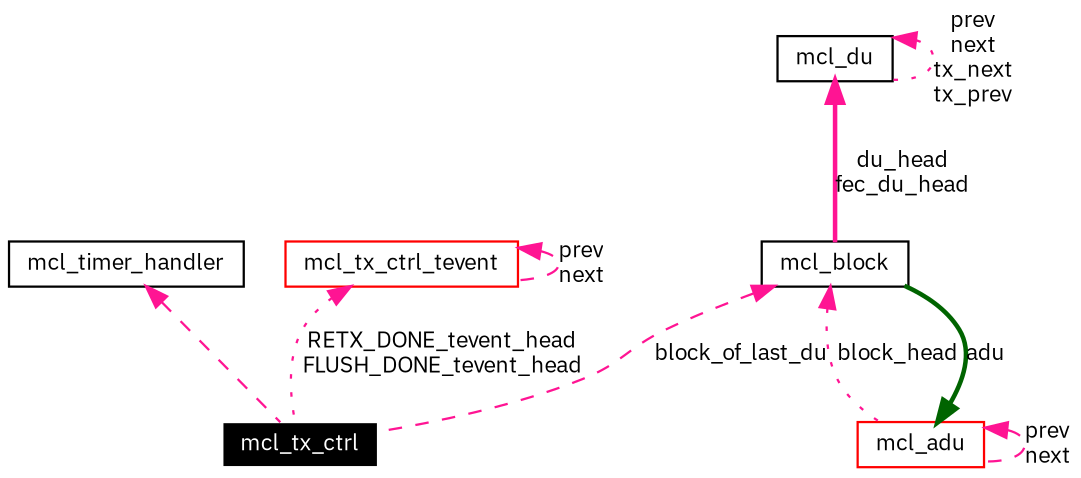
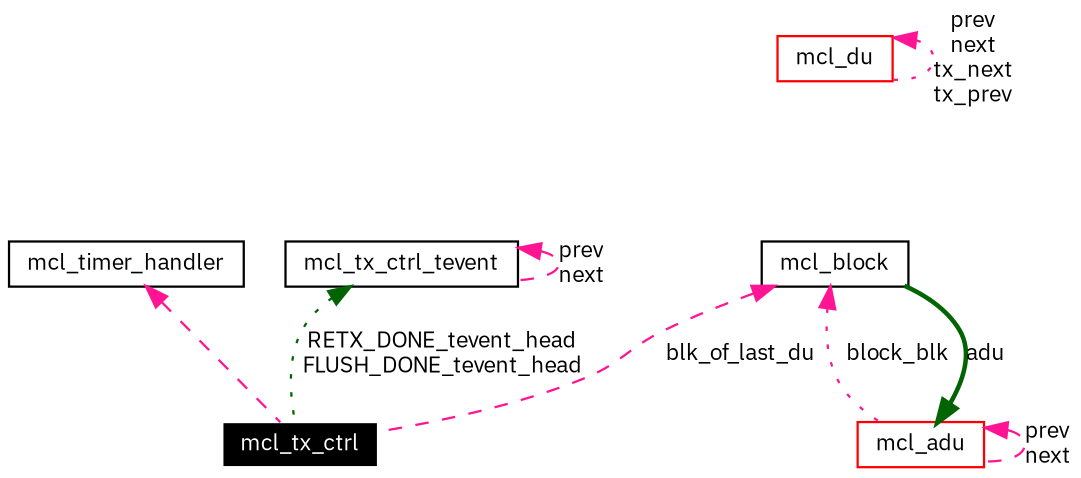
node "mcl_du": color black -> red
edge "mcl_block" -> "mcl_du": removed, label "du_head fec_du_head"
node "mcl_tx_ctrl_tevent": color red -> black
edge "mcl_tx_ctrl" -> "mcl_tx_ctrl_tevent": color deeppink -> darkgreen
edge "mcl_tx_ctrl" -> "mcl_block": label "block_of_last_du" -> "blk_of_last_du"
edge "mcl_adu" -> "mcl_block": label "block_head" -> "block_blk"
